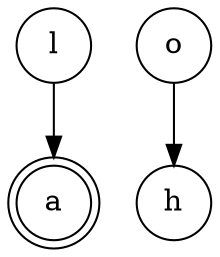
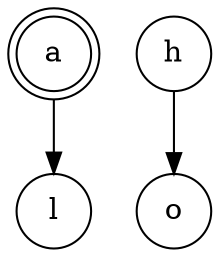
edge "l" -> "a": reversed
edge "o" -> "h": reversed
